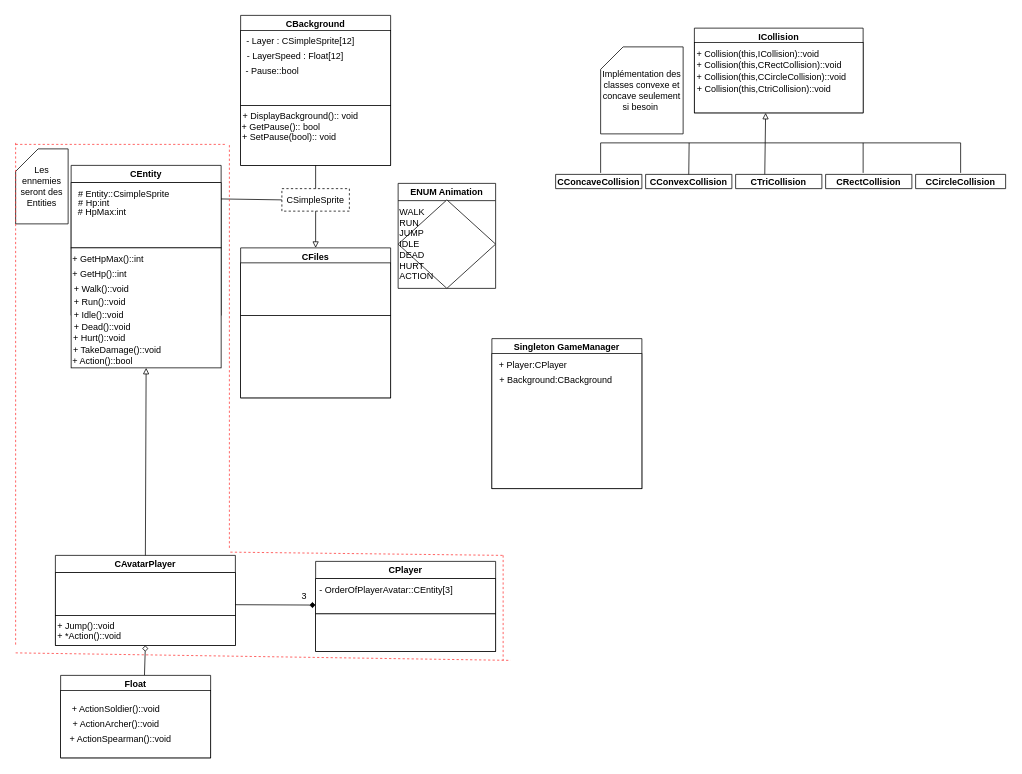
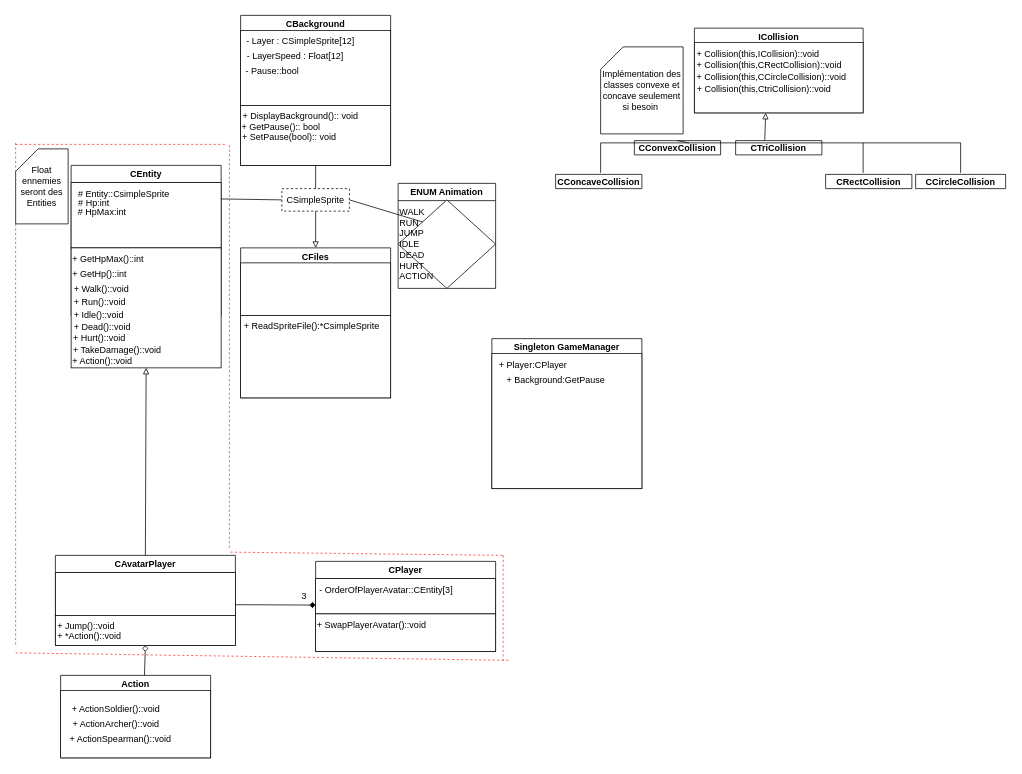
node "CConvexCollision": moved (689, 182) -> (677, 148)
node "CTriCollision": moved (779, 182) -> (779, 148)
node "Les ennemies seront des Entities": label "Les ennemies seront des Entities" -> "Float ennemies seront des Entities"
edge "CSimpleSprite" -- "WALK RUN JUMP IDLE DEAD HURT ACTION": added
node "+ ReadSpriteFile():*CsimpleSprite": added
node "+ Action()::bool": label "+ Action()::bool" -> "+ Action()::void"
node "+ Background:CBackground": label "+ Background:CBackground" -> "+ Background:GetPause"
node "+ SwapPlayerAvatar()::void": added
node "Float": label "Float" -> "Action"
